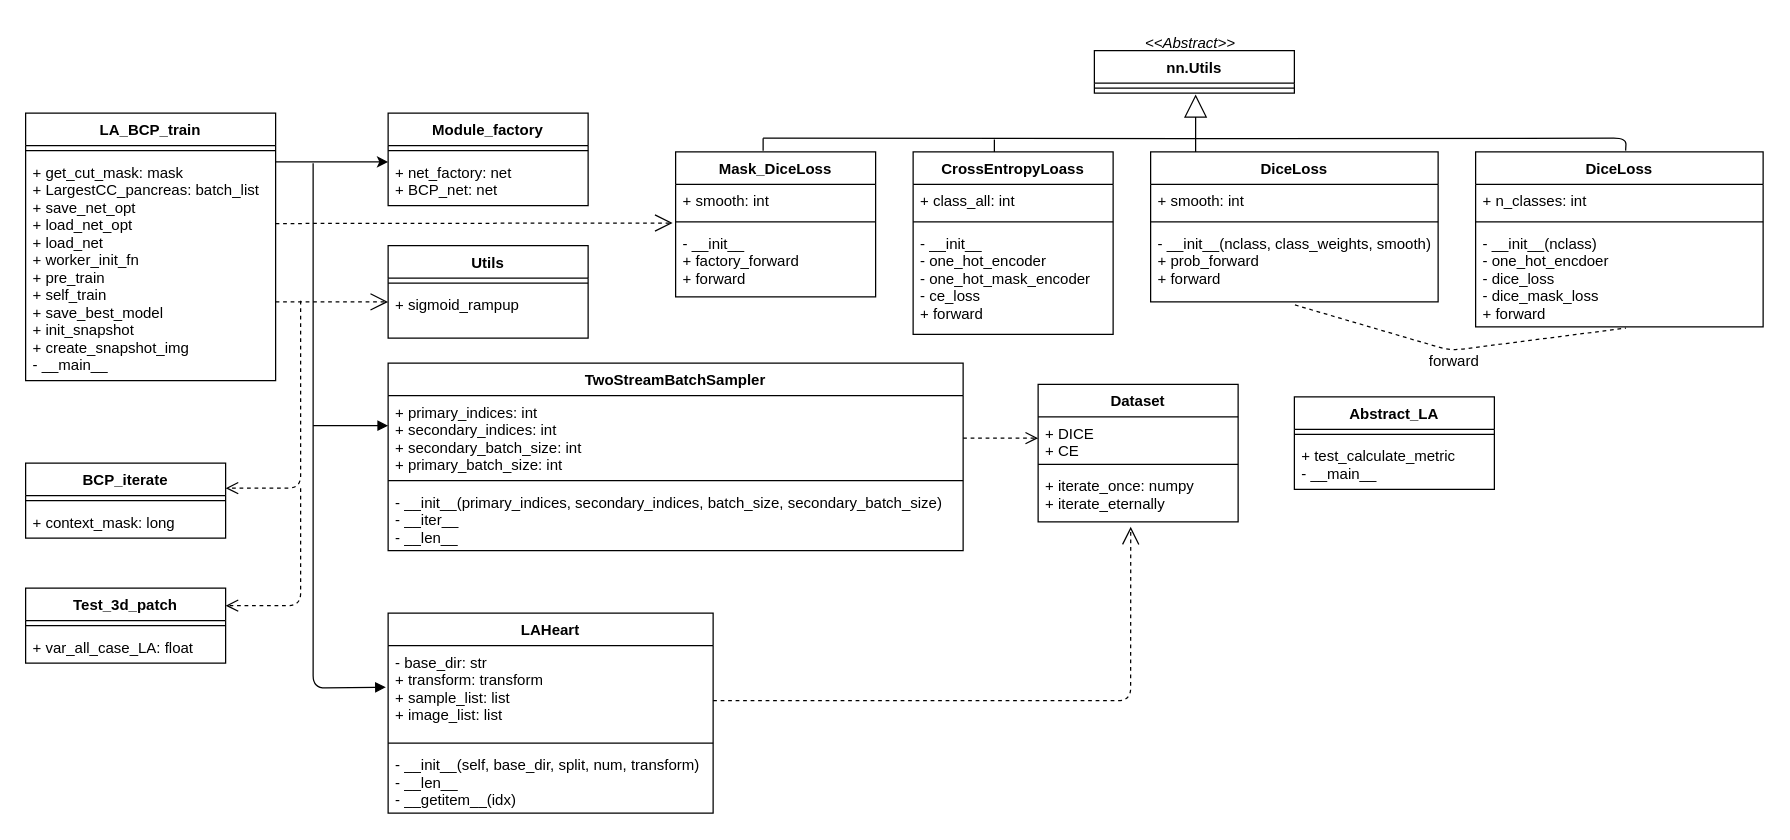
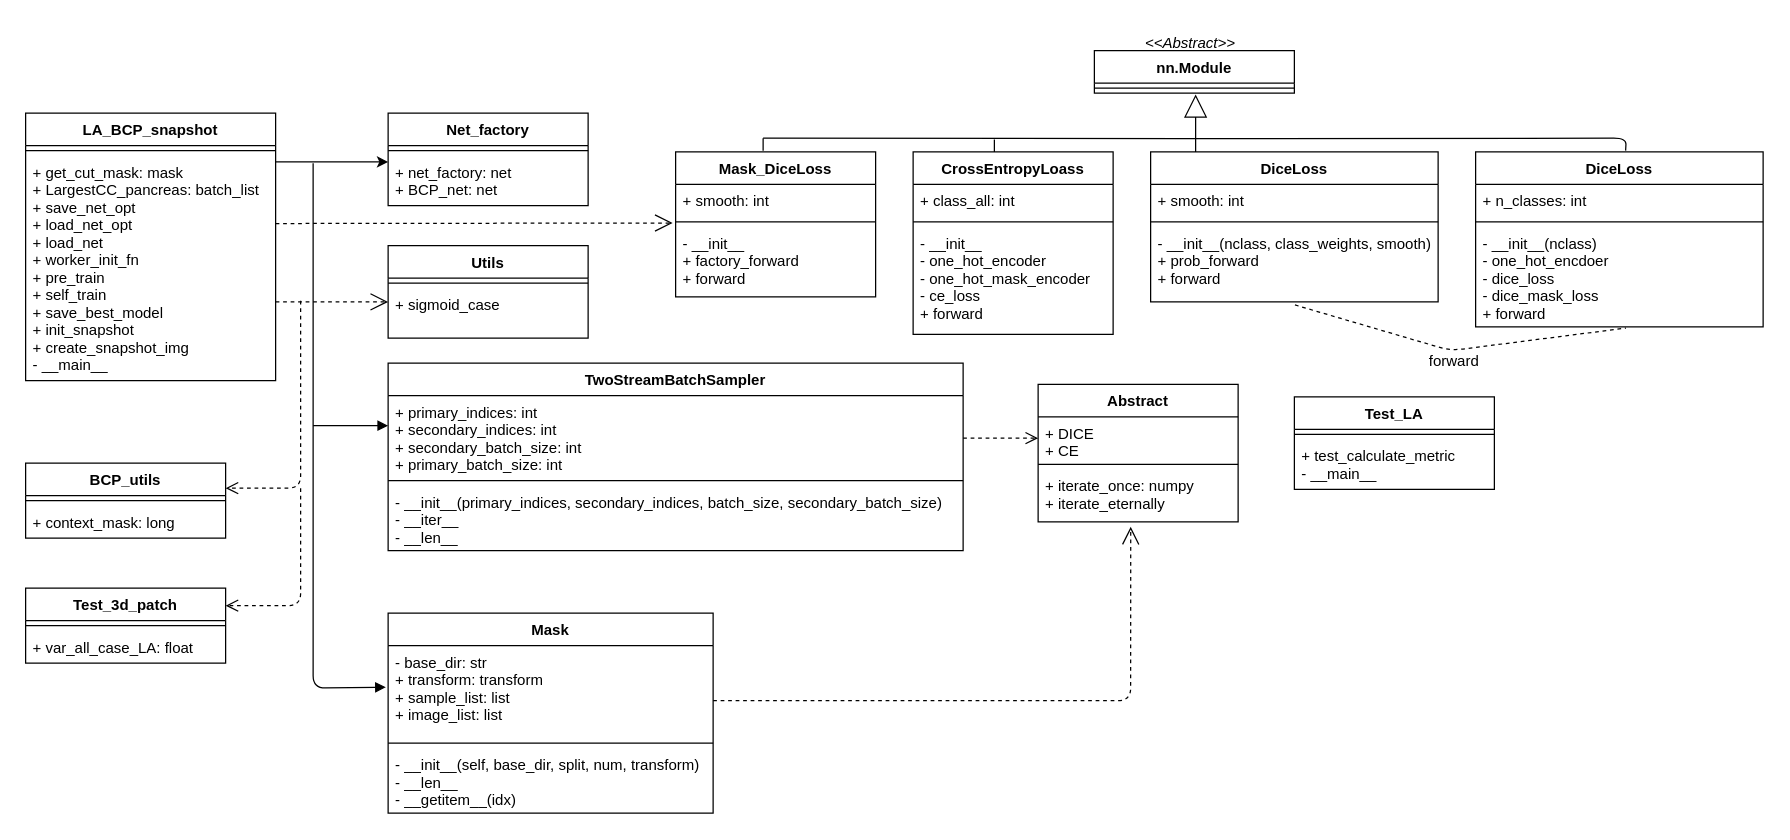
node "nn.Utils": label "nn.Utils" -> "nn.Module"
node "LA_BCP_train": label "LA_BCP_train" -> "LA_BCP_snapshot"
node "Module_factory": label "Module_factory" -> "Net_factory"
node "+ sigmoid_rampup": label "+ sigmoid_rampup" -> "+ sigmoid_case"
node "Dataset": label "Dataset" -> "Abstract"
node "Abstract_LA": label "Abstract_LA" -> "Test_LA"
node "BCP_iterate": label "BCP_iterate" -> "BCP_utils"
node "LAHeart": label "LAHeart" -> "Mask"
